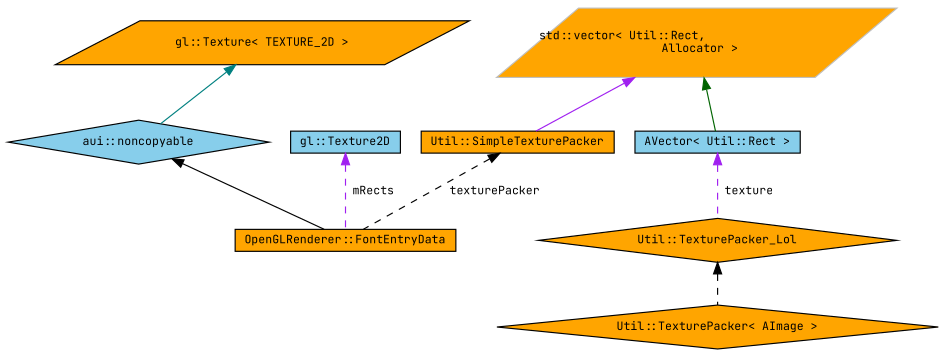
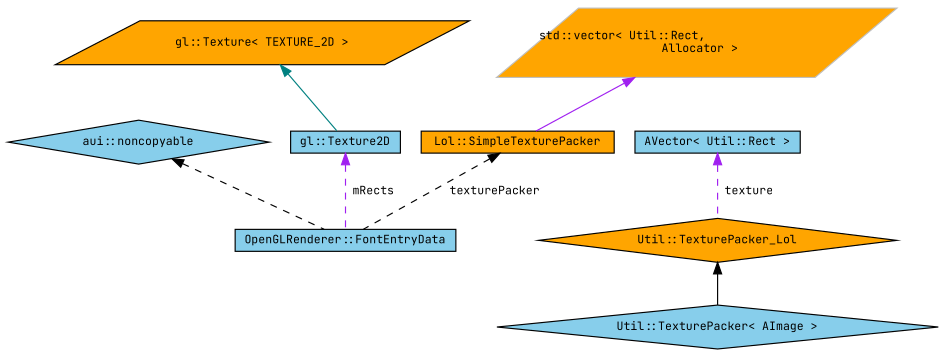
edge "aui::noncopyable" -> "gl::Texture< TEXTURE_2D >": now "gl::Texture2D" -> "gl::Texture< TEXTURE_2D >"
edge "AVector< Util::Rect >" -> "std::vector< Util::Rect, Allocator >": removed
node "Util::SimpleTexturePacker": label "Util::SimpleTexturePacker" -> "Lol::SimpleTexturePacker"
edge "OpenGLRenderer::FontEntryData" -> "aui::noncopyable": style solid -> dashed
node "OpenGLRenderer::FontEntryData": fillcolor orange -> skyblue
edge "Util::TexturePacker< AImage >" -> "Util::TexturePacker_Lol": style dashed -> solid
node "Util::TexturePacker< AImage >": fillcolor orange -> skyblue
